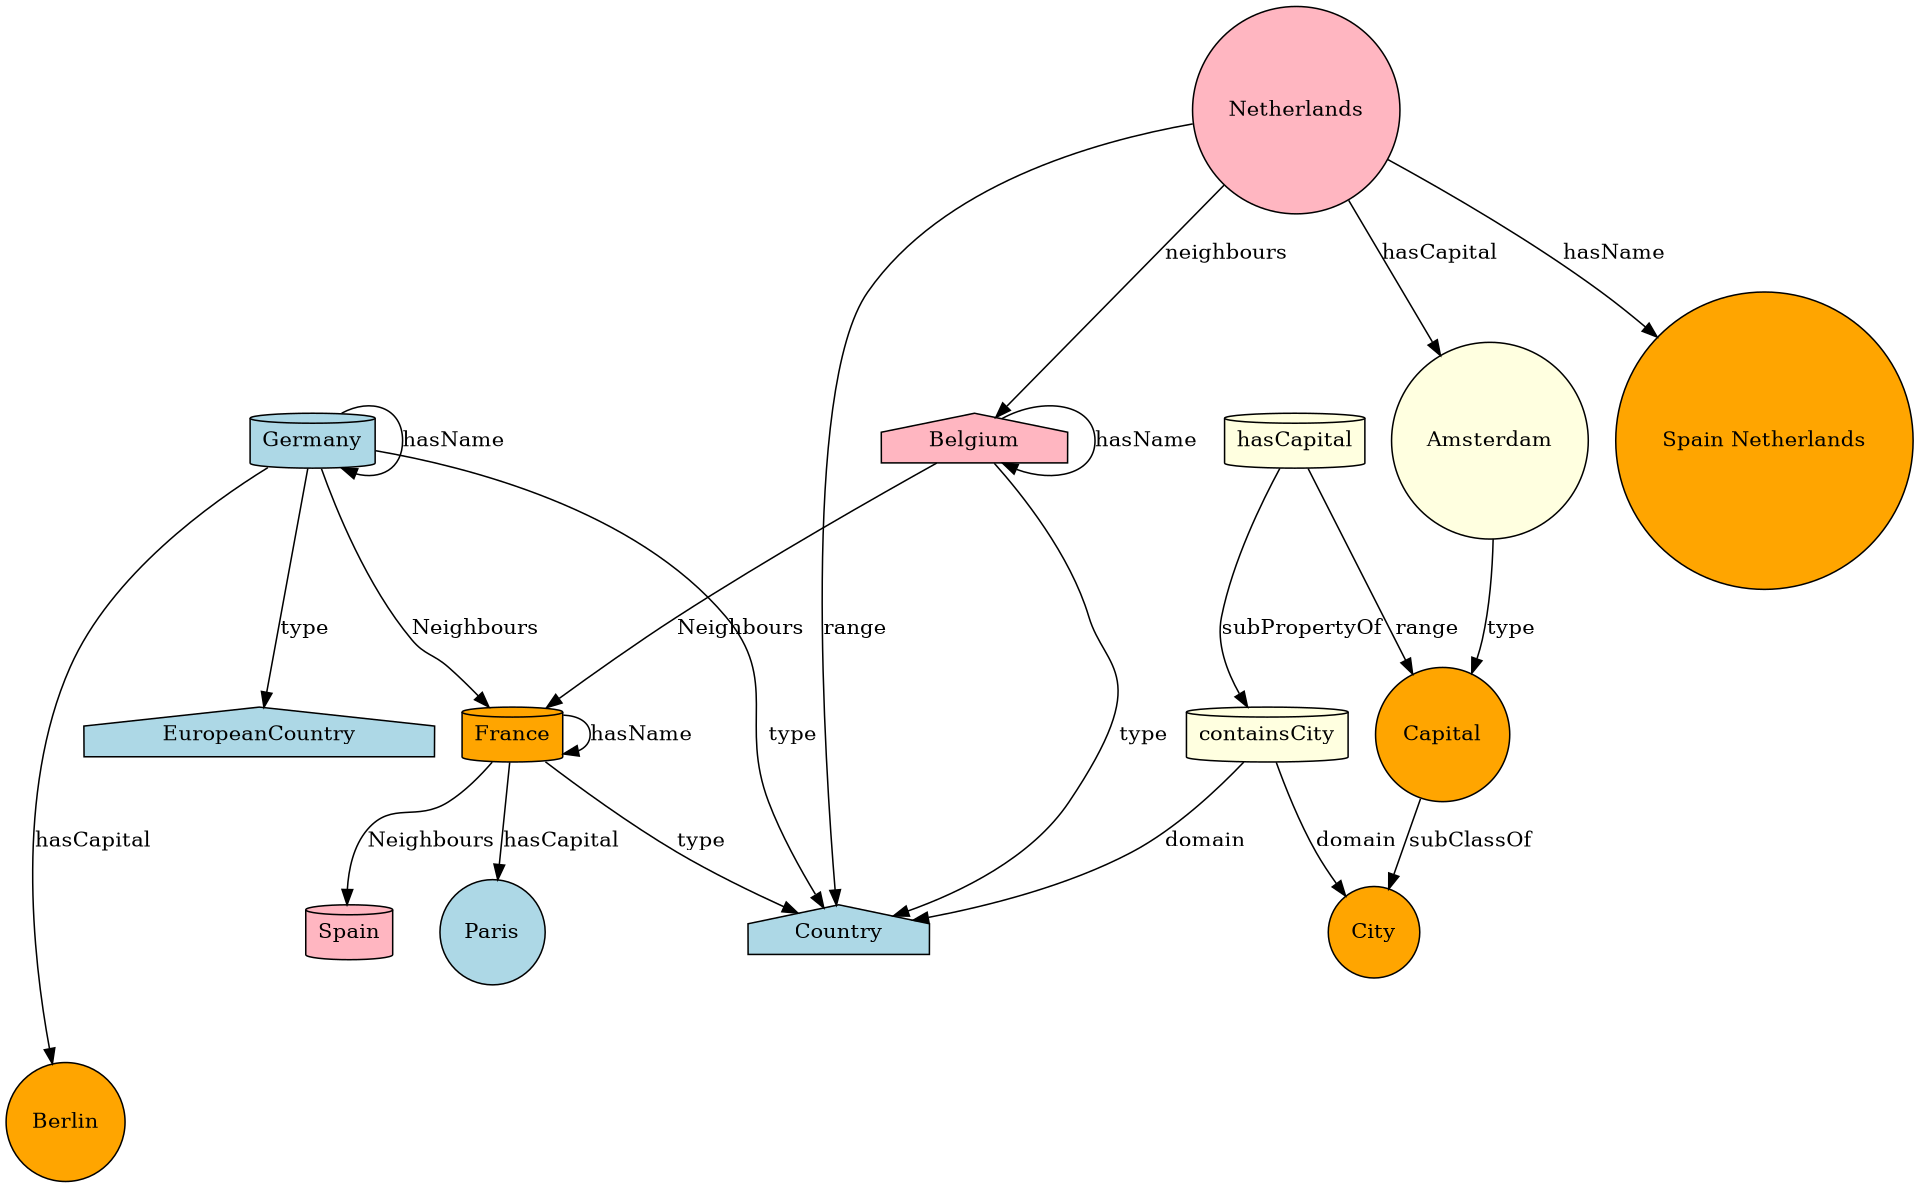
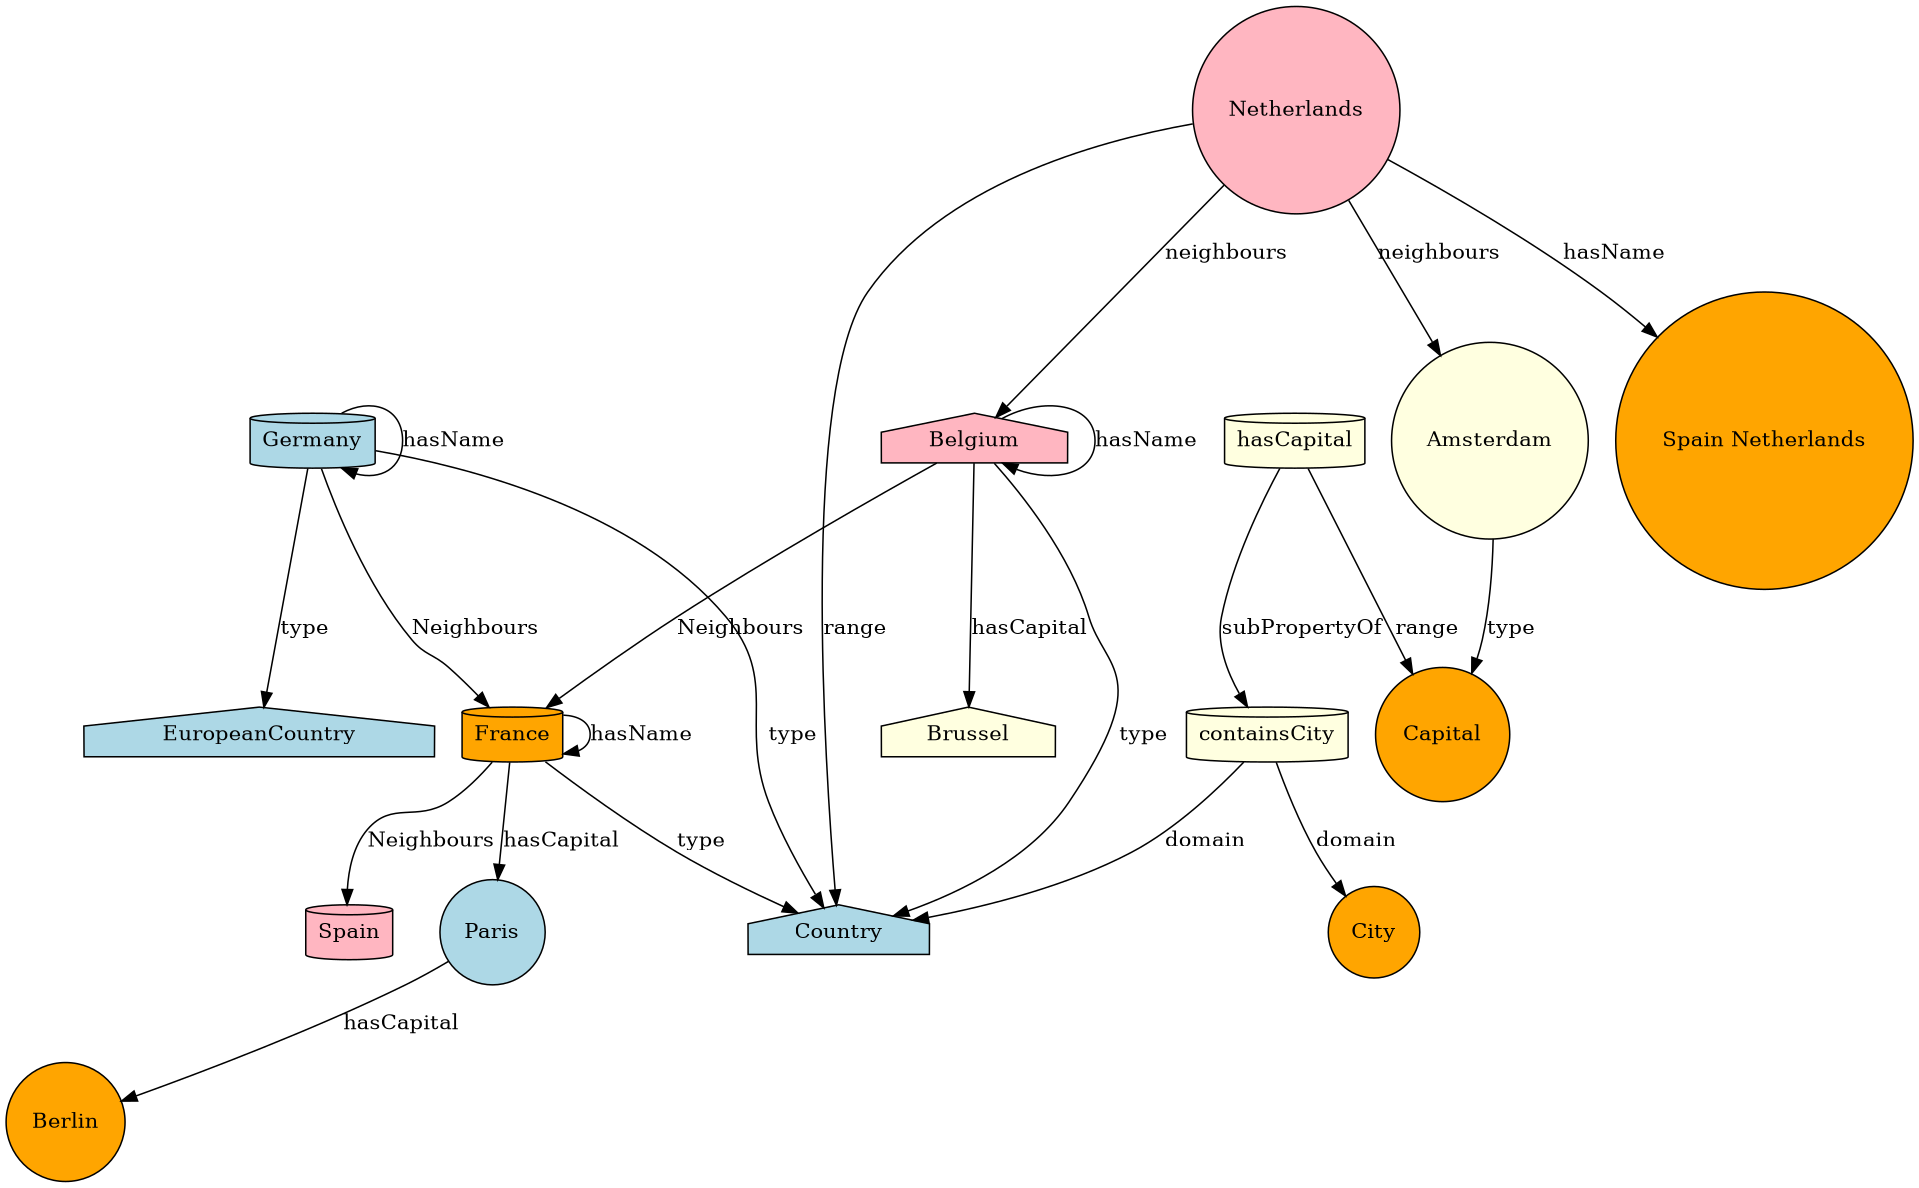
edge "Netherlands" -> "Amsterdam": label "hasCapital" -> "neighbours"
edge "Germany" -> "Berlin": now "Paris" -> "Berlin"
node "Brussel": added
edge "Capital" -> "City": removed, label "subClassOf"
